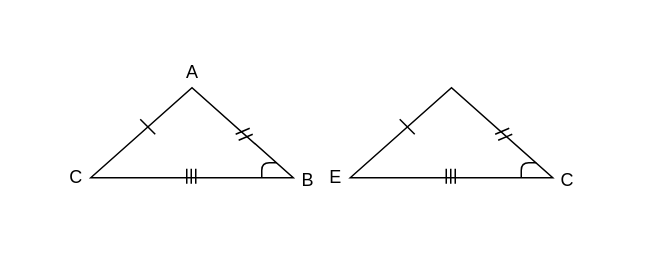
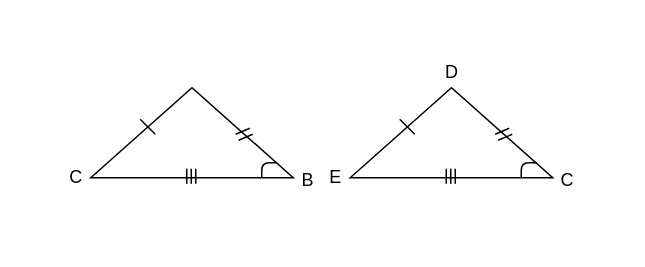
node "A": removed
node "D": added
